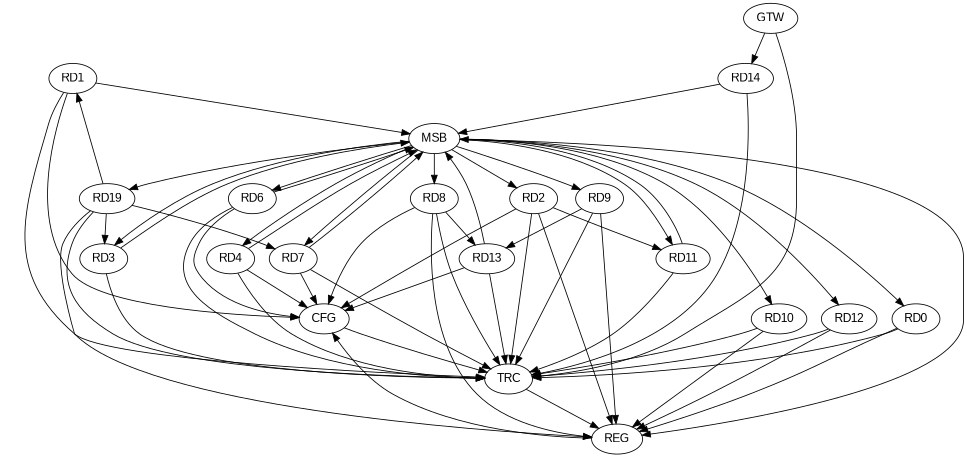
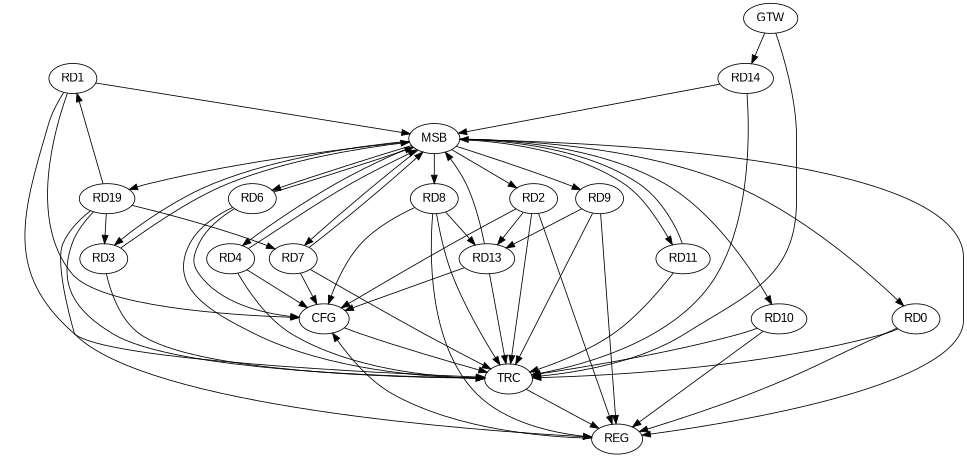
edge "RD2" -> "RD11": now "RD2" -> "RD13"
node "RD12": removed
